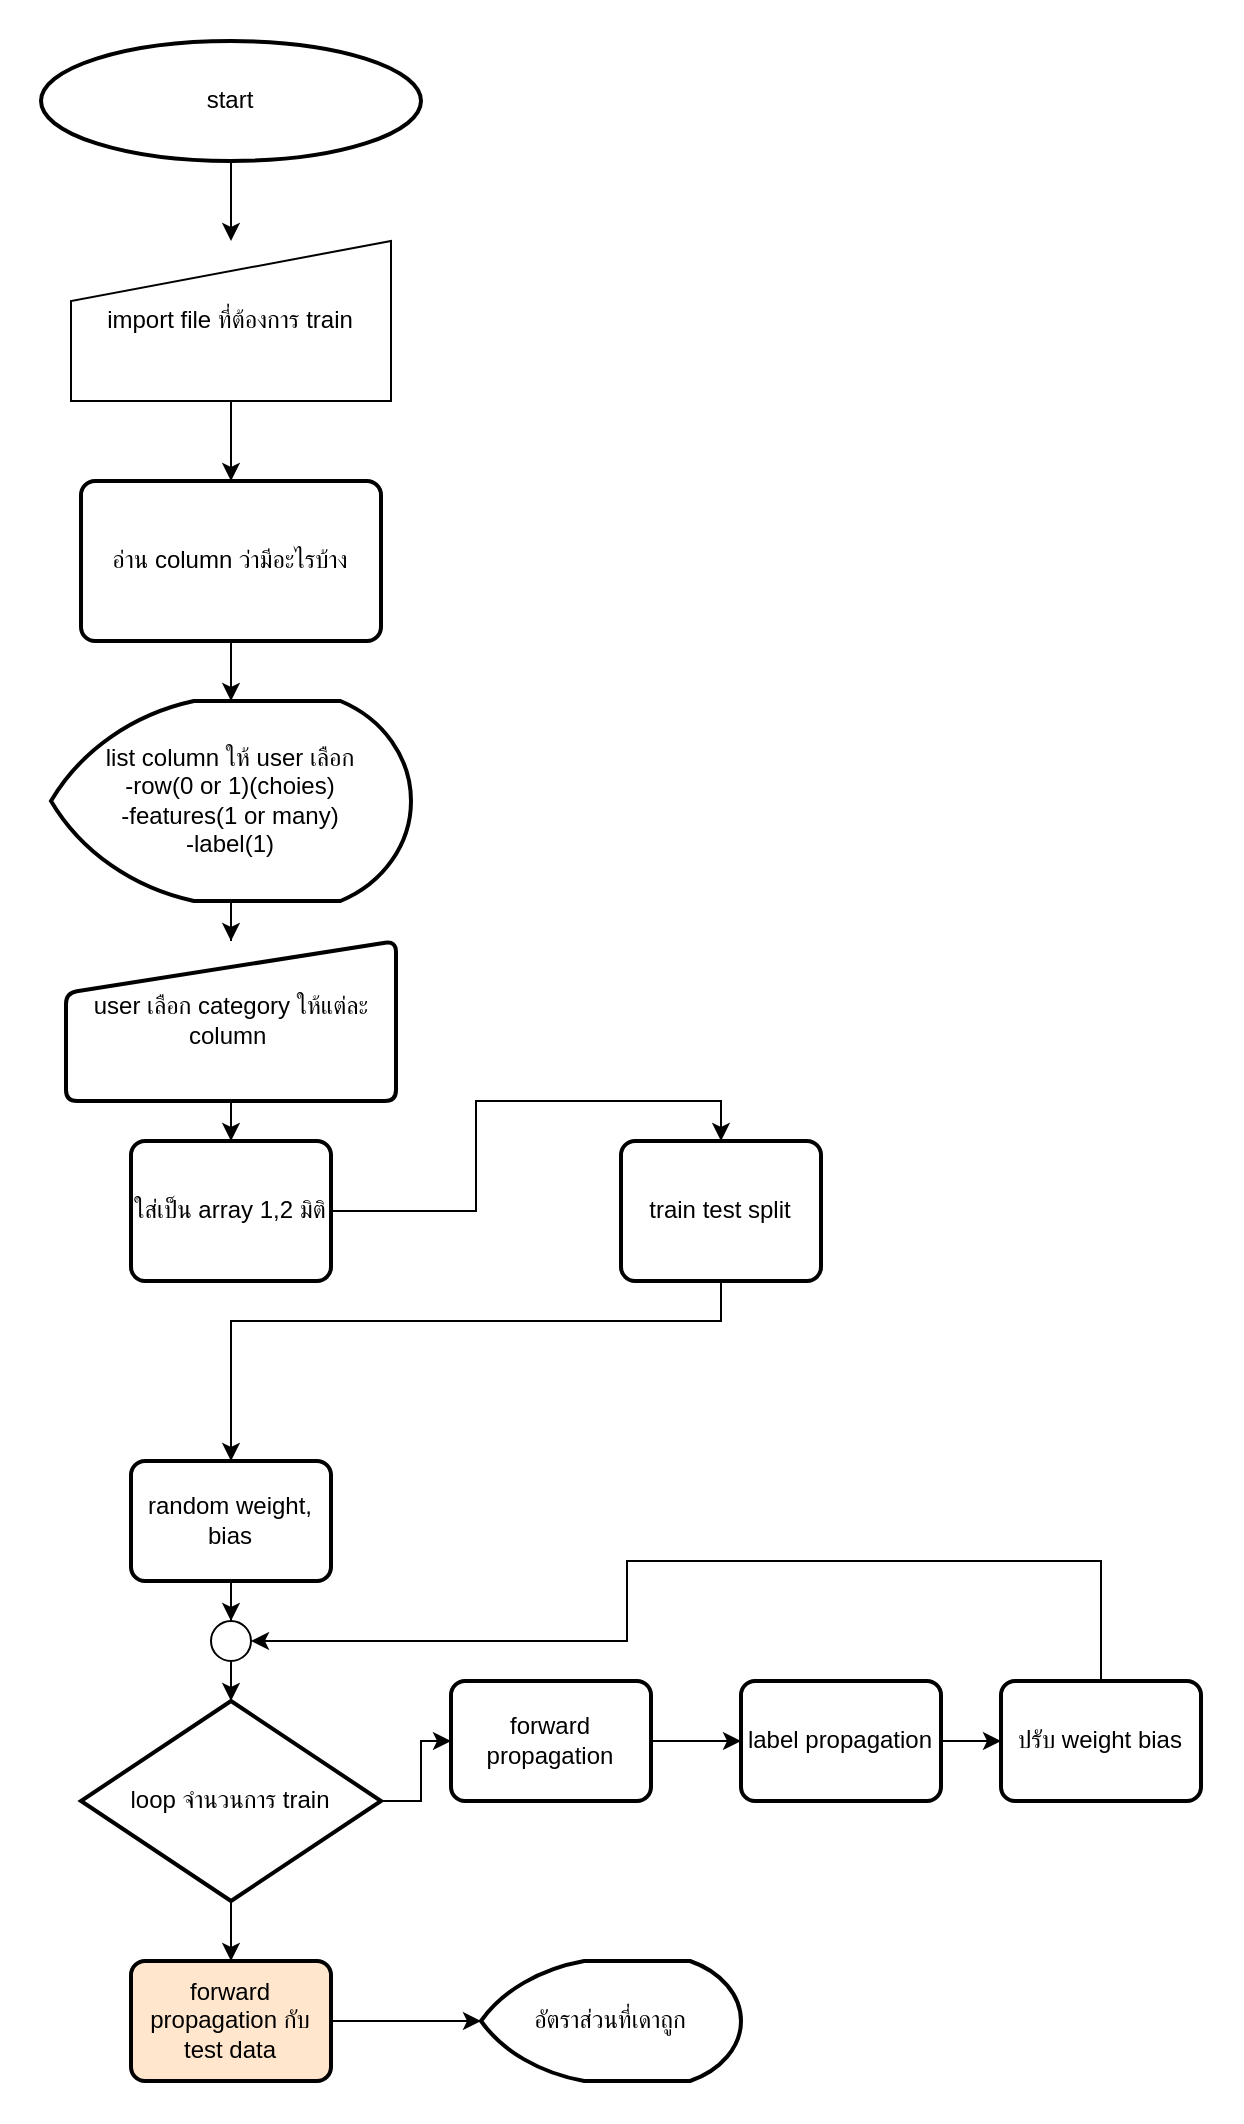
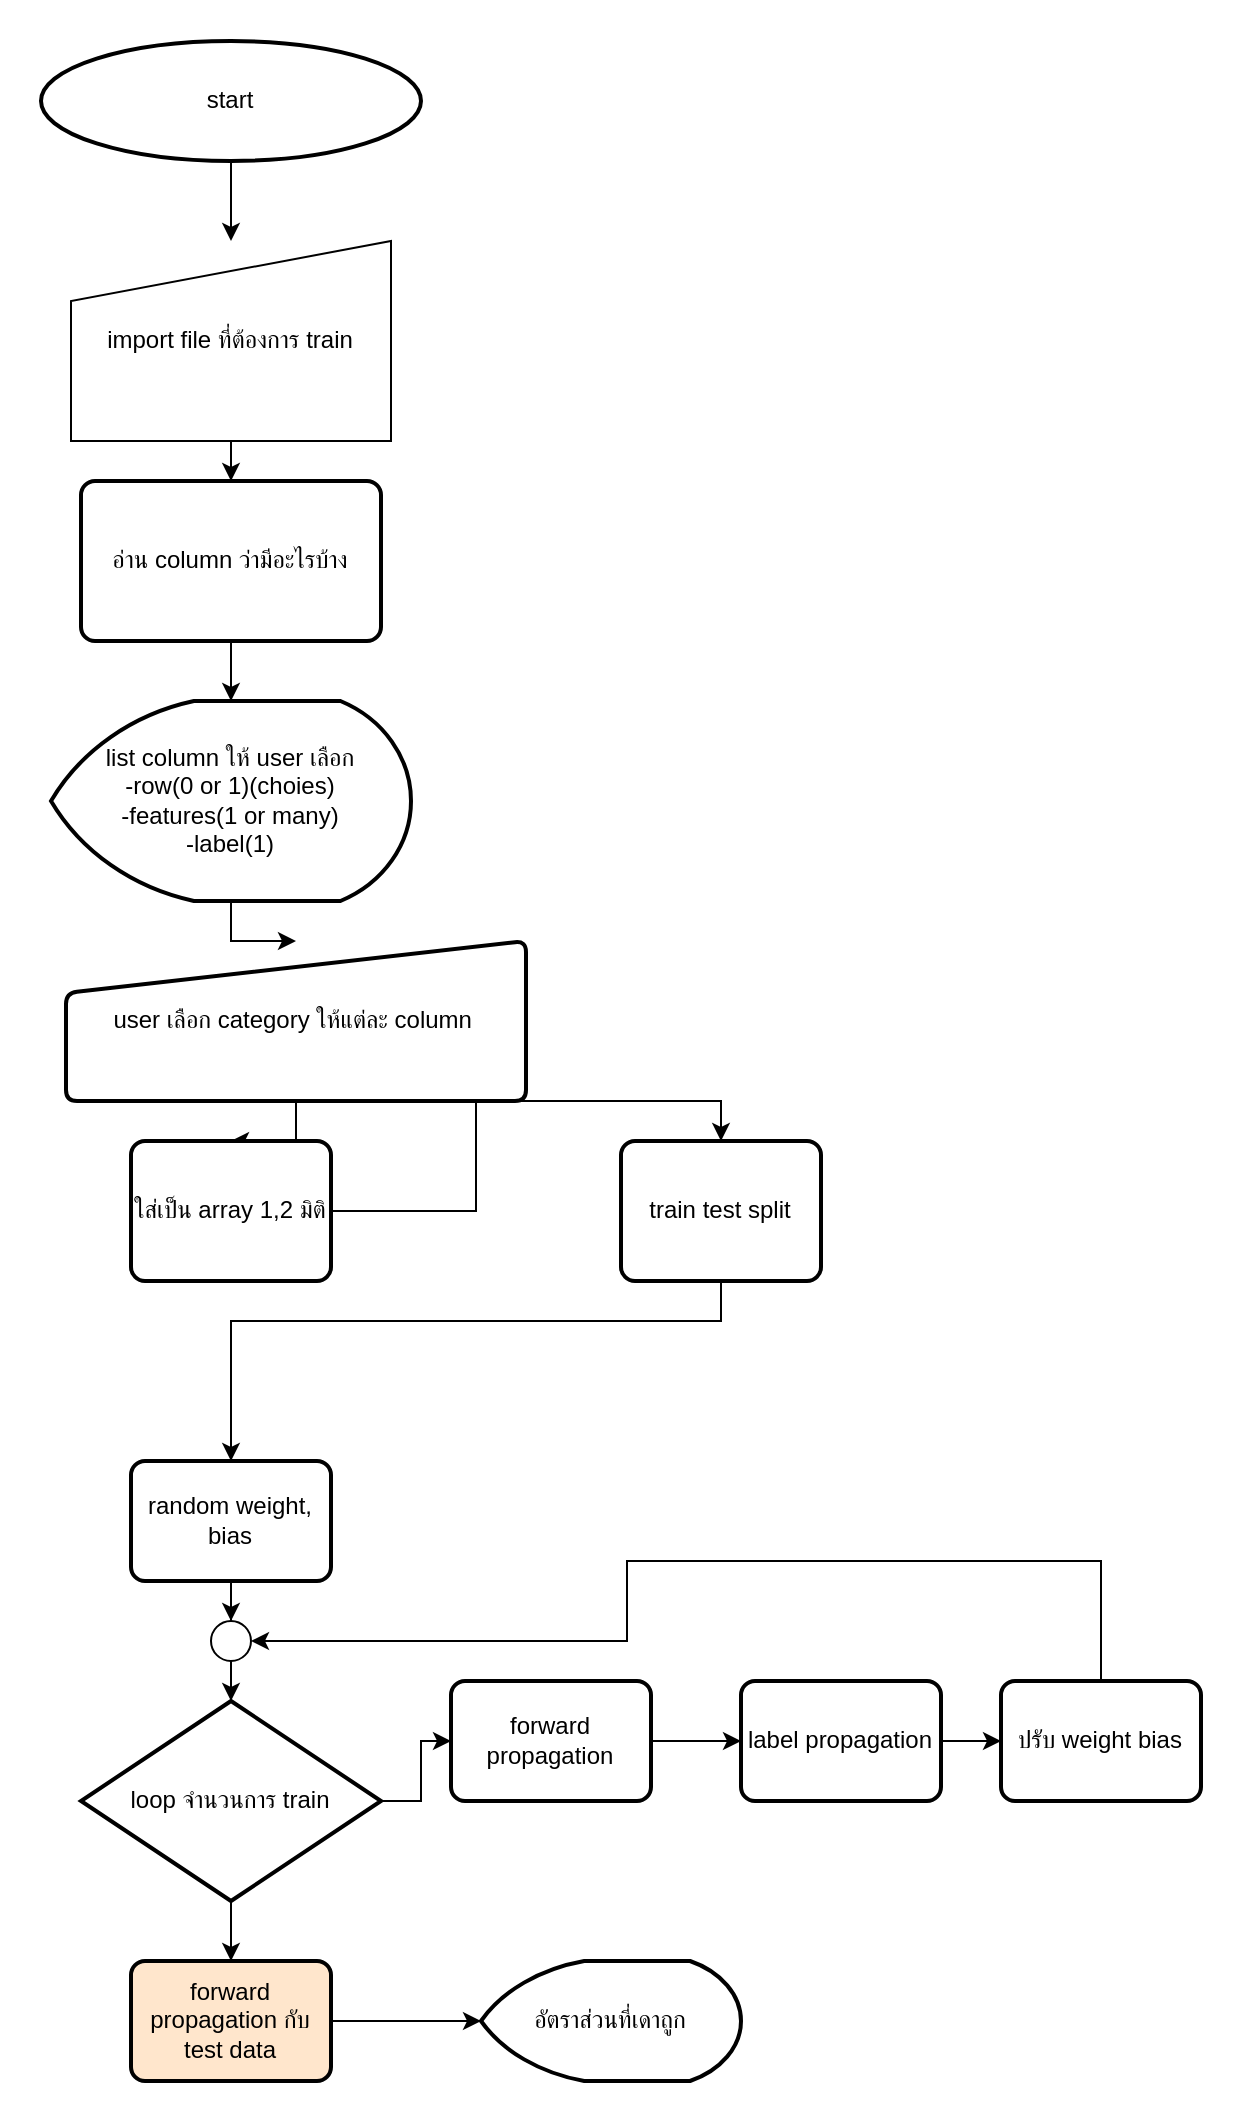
node "import file ที่ต้องการ train": size 320x160 -> 320x200
node "user เลือก category ให้แต่ละ column": size 330x160 -> 460x160
